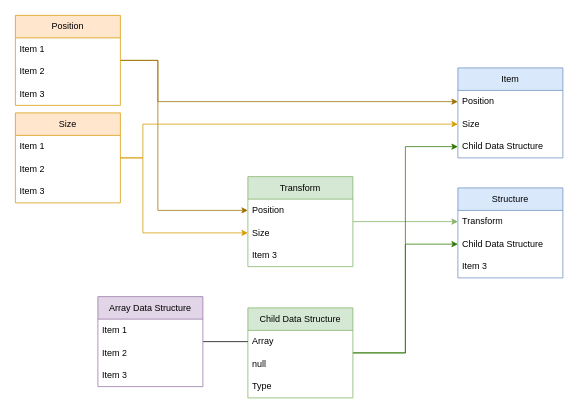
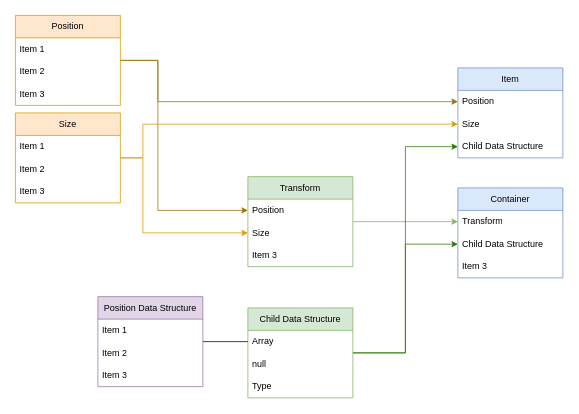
node "Structure": label "Structure" -> "Container"
node "Array Data Structure": label "Array Data Structure" -> "Position Data Structure"
